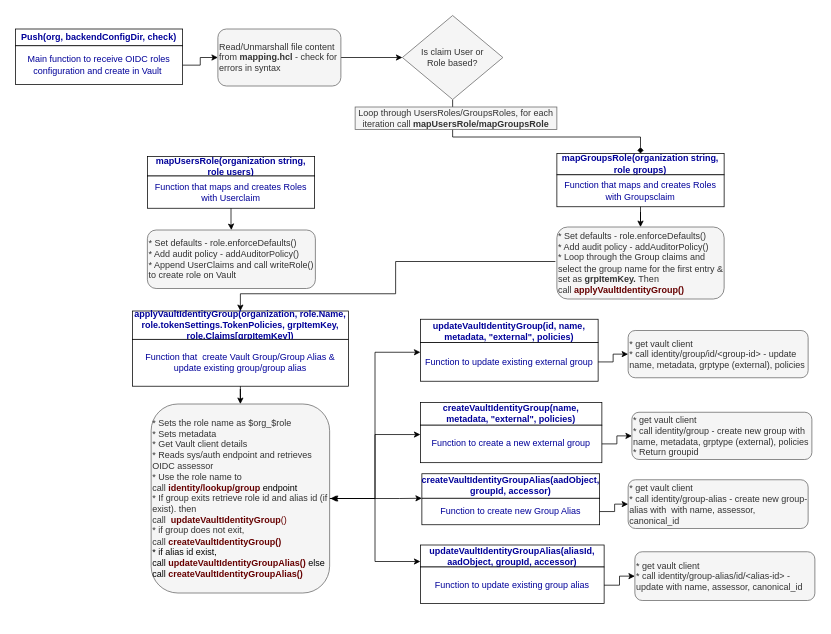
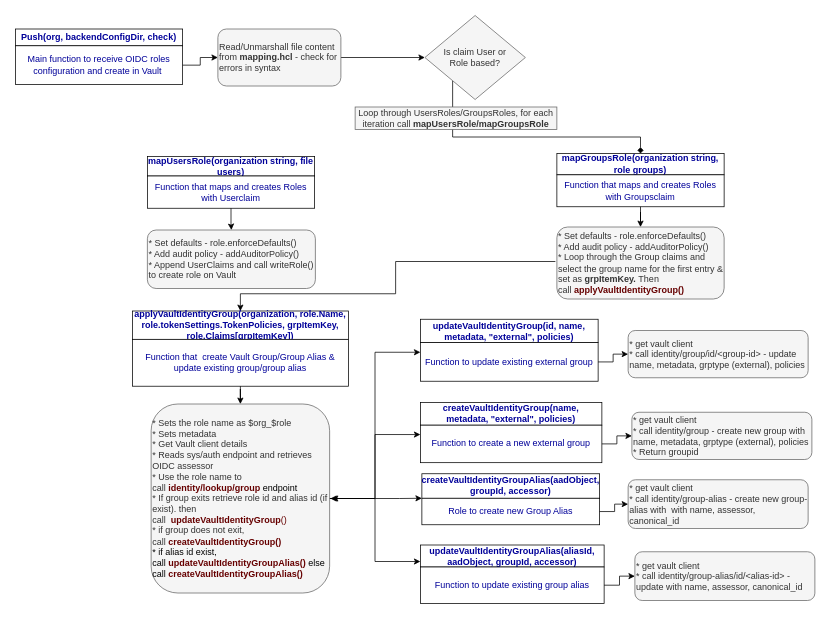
node "Is claim User or Role based?": moved (453, 57) -> (475, 57)
node "mapUsersRole(organization string, role users)": label "mapUsersRole(organization string, role users)" -> "mapUsersRole(organization string, file users)"
node "Function to create new Group Alias": label "Function to create new Group Alias" -> "Role to create new Group Alias"
